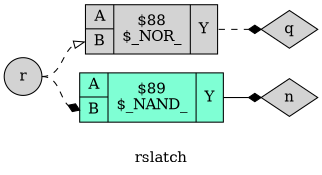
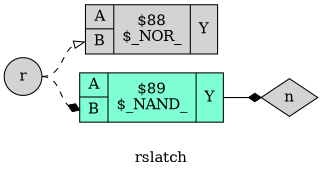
node "q": removed
